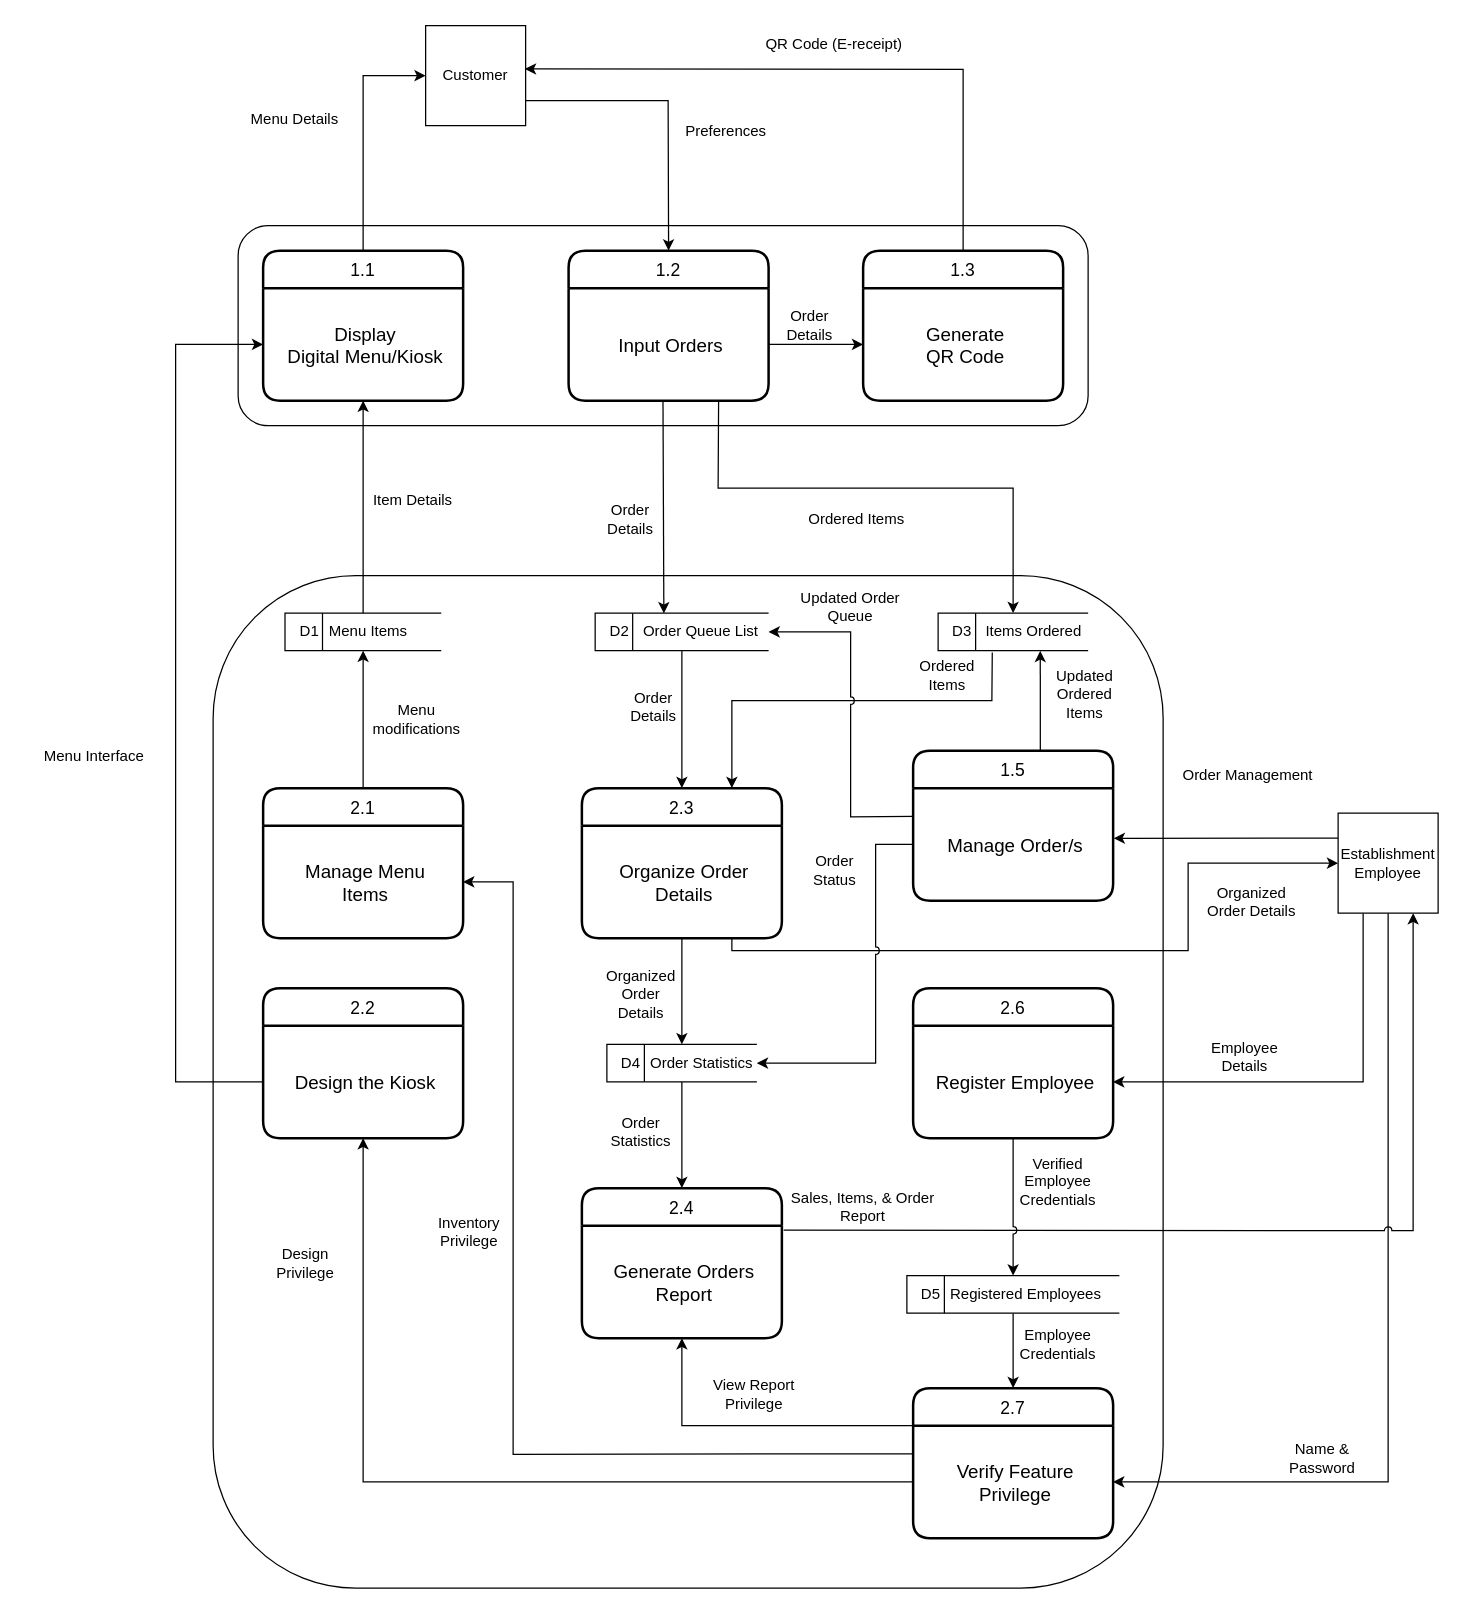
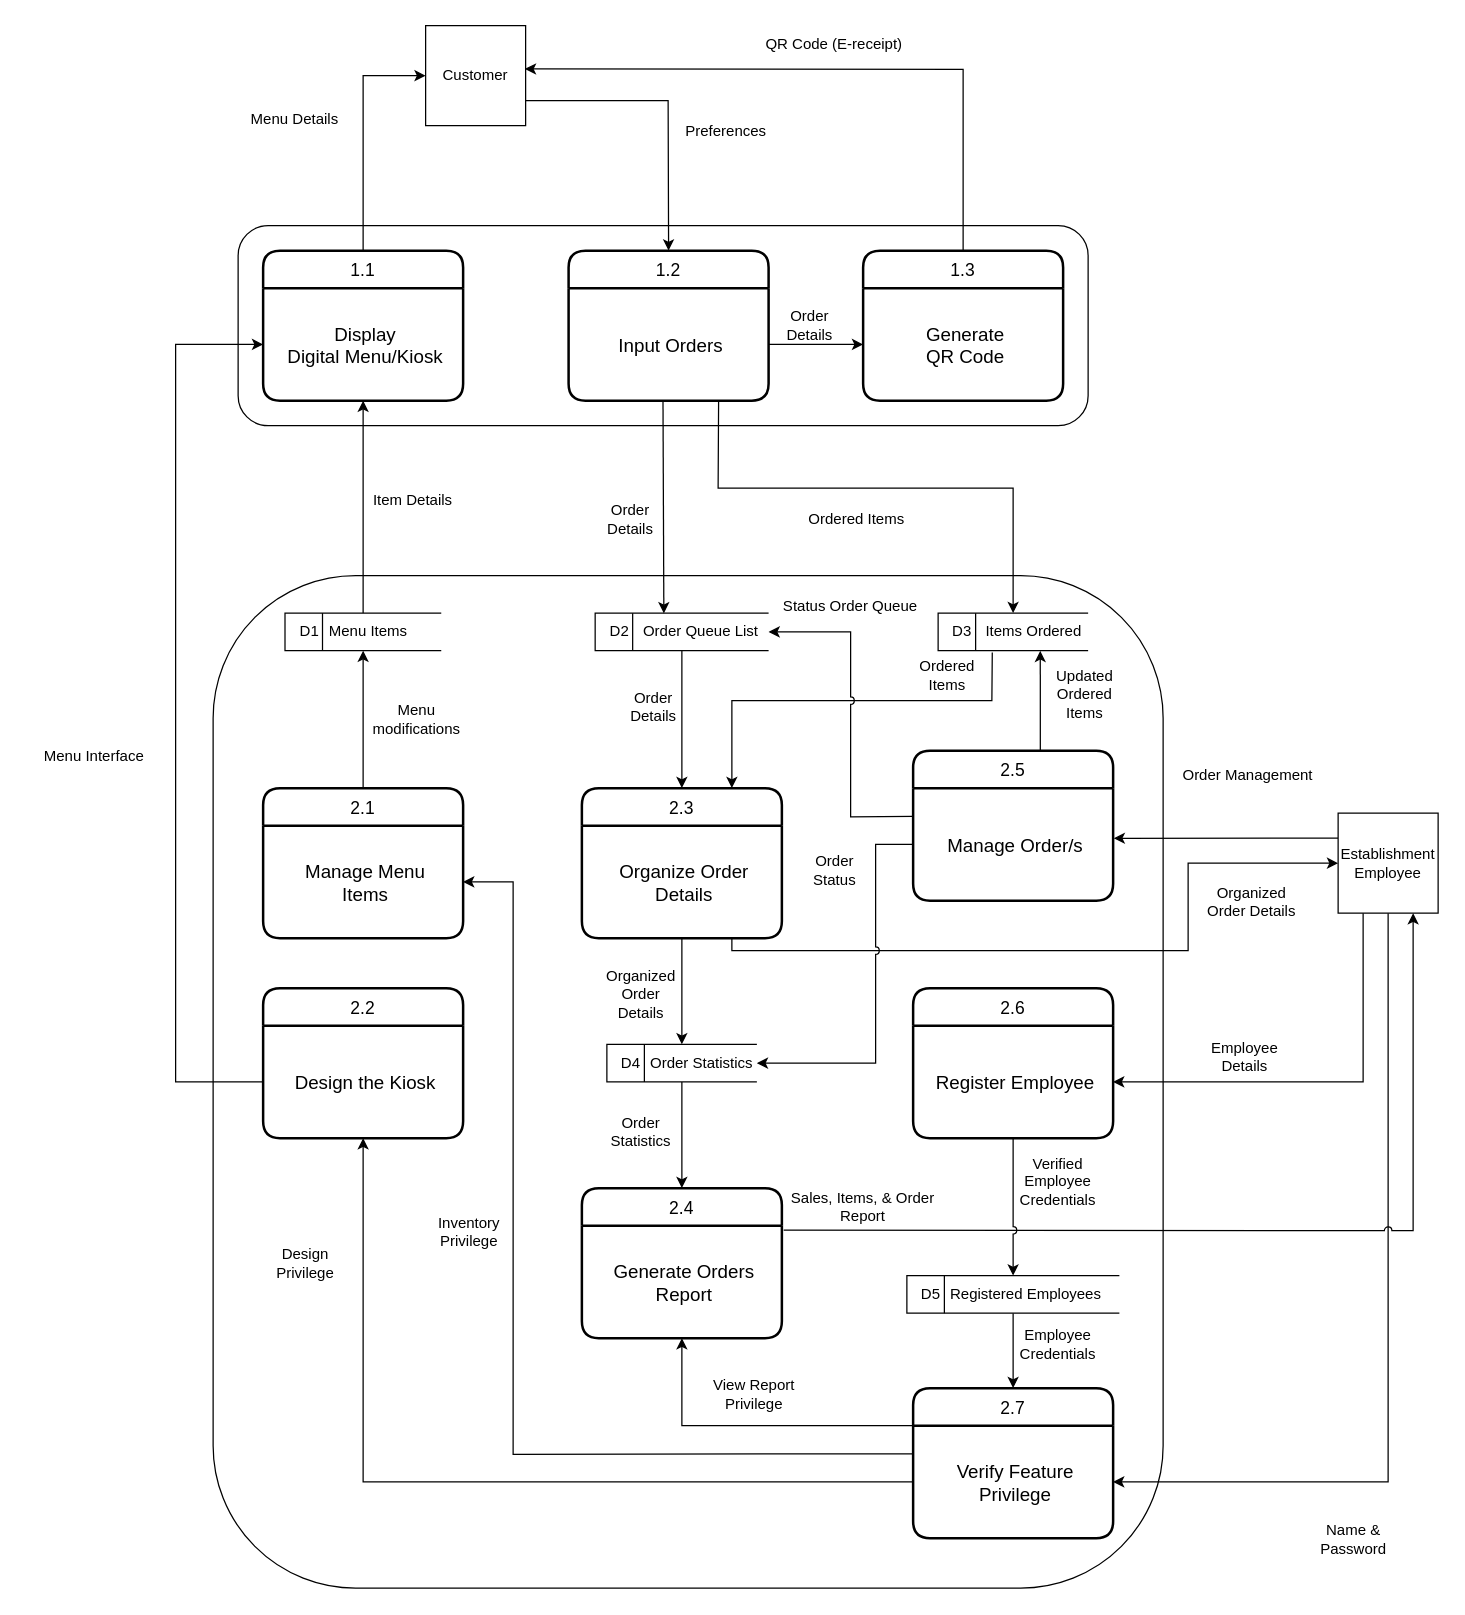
node "Updated Order Queue": label "Updated Order Queue" -> "Status Order Queue"
node "1.5": label "1.5" -> "2.5"
node "Name & Password": moved (1323, 1458) -> (1354, 1539)
